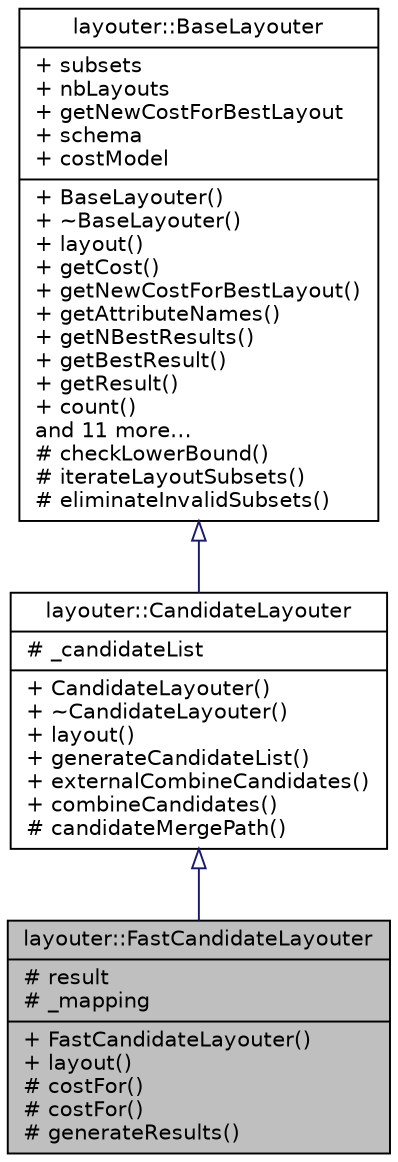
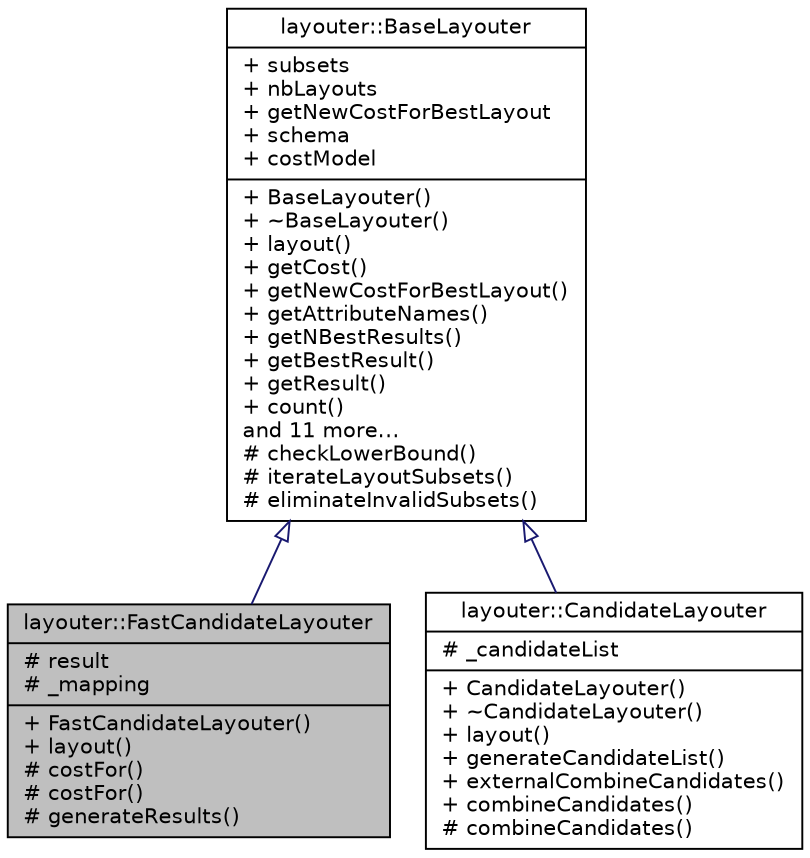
node "layouter::CandidateLayouter": text "# candidateMergePath()" -> "# combineCandidates()"
edge "layouter::FastCandidateLayouter" -> "layouter::CandidateLayouter": now "layouter::FastCandidateLayouter" -> "layouter::BaseLayouter"
